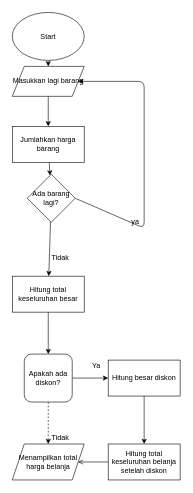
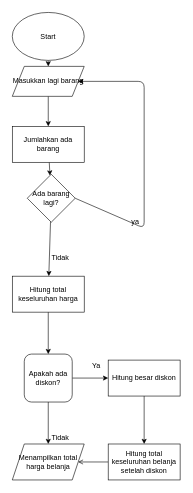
node "Jumlahkan harga barang": label "Jumlahkan harga barang" -> "Jumlahkan ada barang"
node "Hitung total keseluruhan besar": label "Hitung total keseluruhan besar" -> "Hitung total keseluruhan harga"
edge "Apakah ada diskon?" -> "Menampilkan total harga belanja": style dashed -> solid
